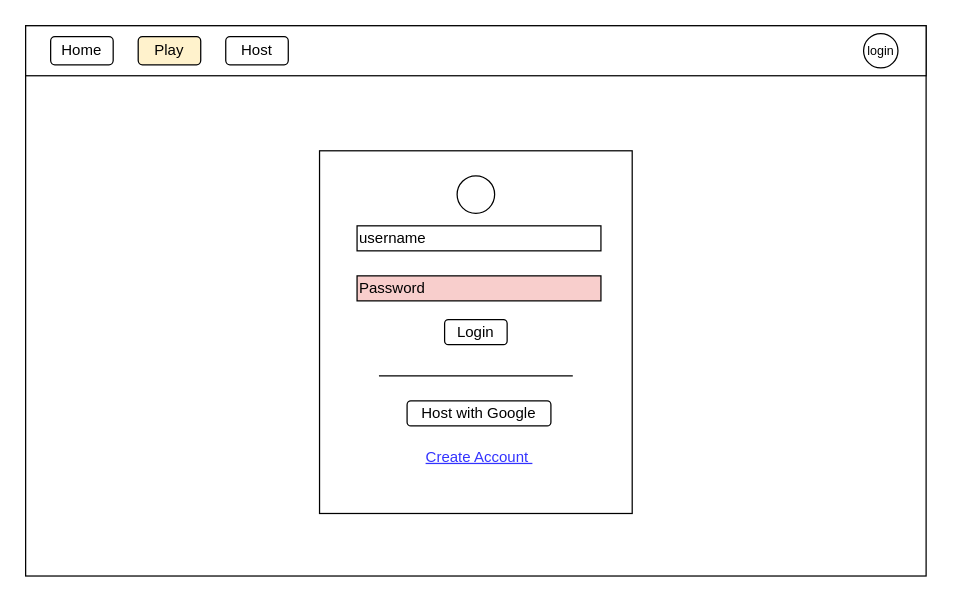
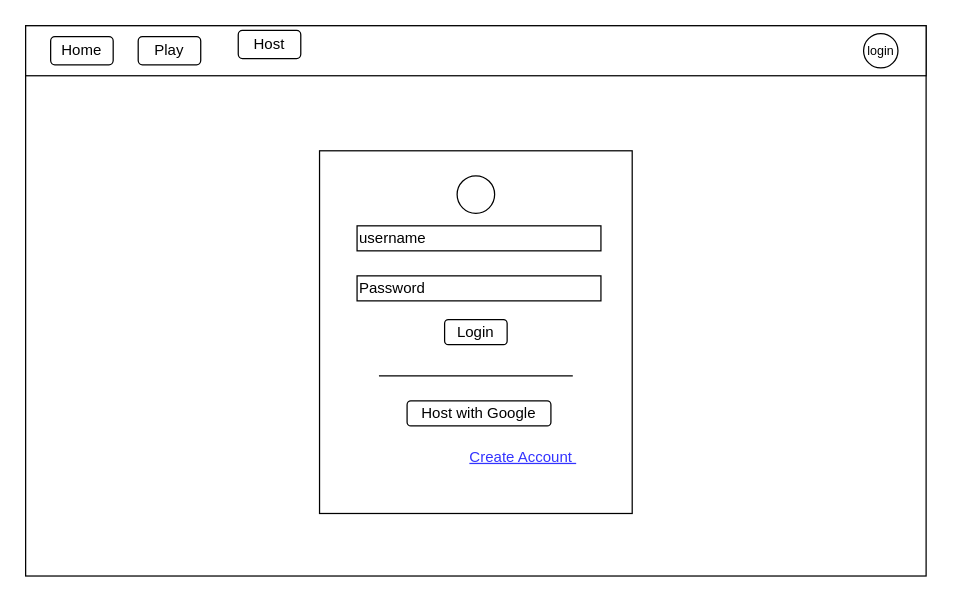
node "Play": fillcolor #fff2cc -> #ffffff
node "Host": moved (257, 51) -> (269, 44)
node "Password": fillcolor #f8cecc -> #ffffff
node "Create Account": moved (479, 457) -> (523, 457)
